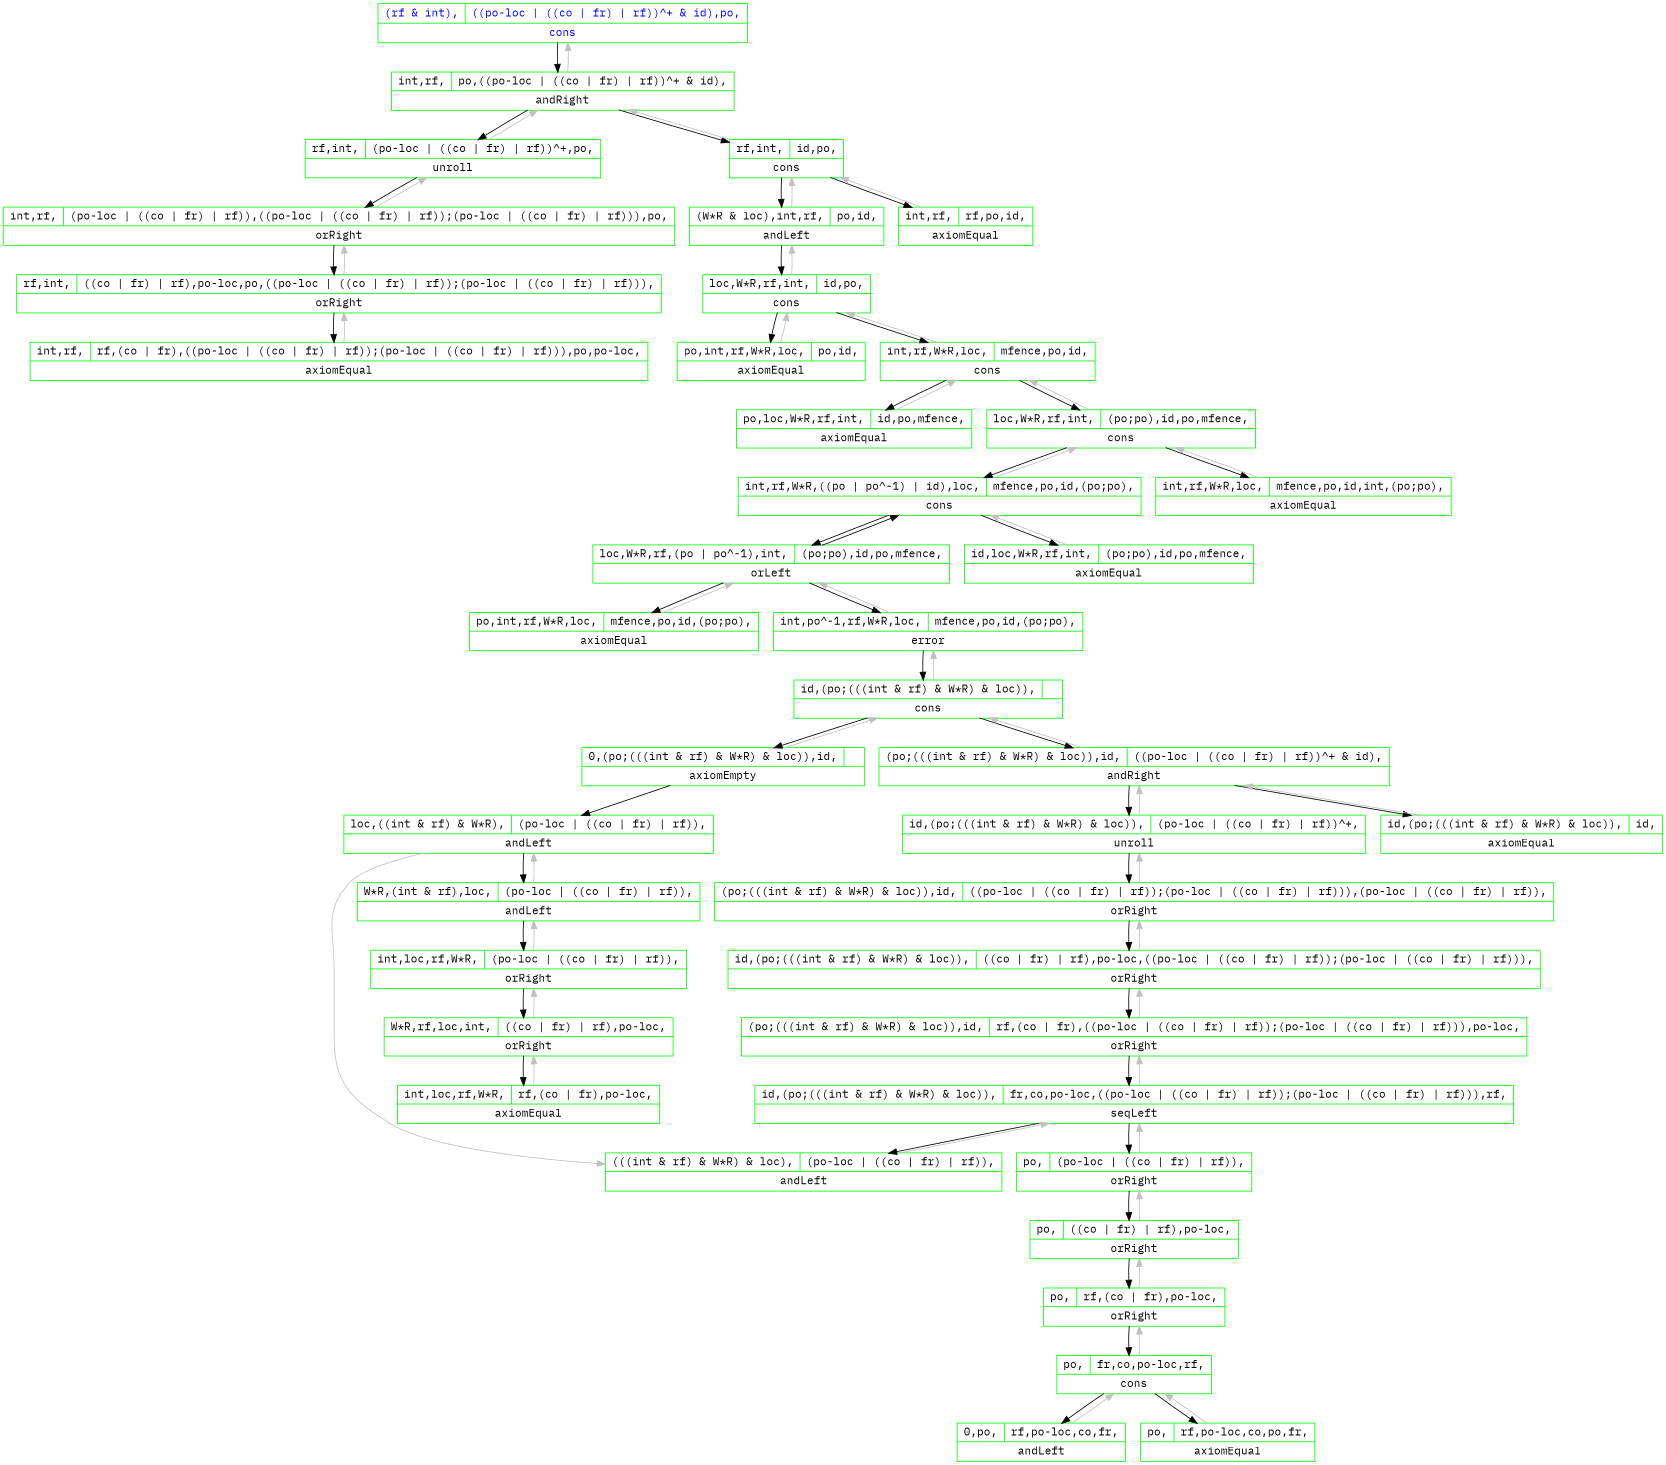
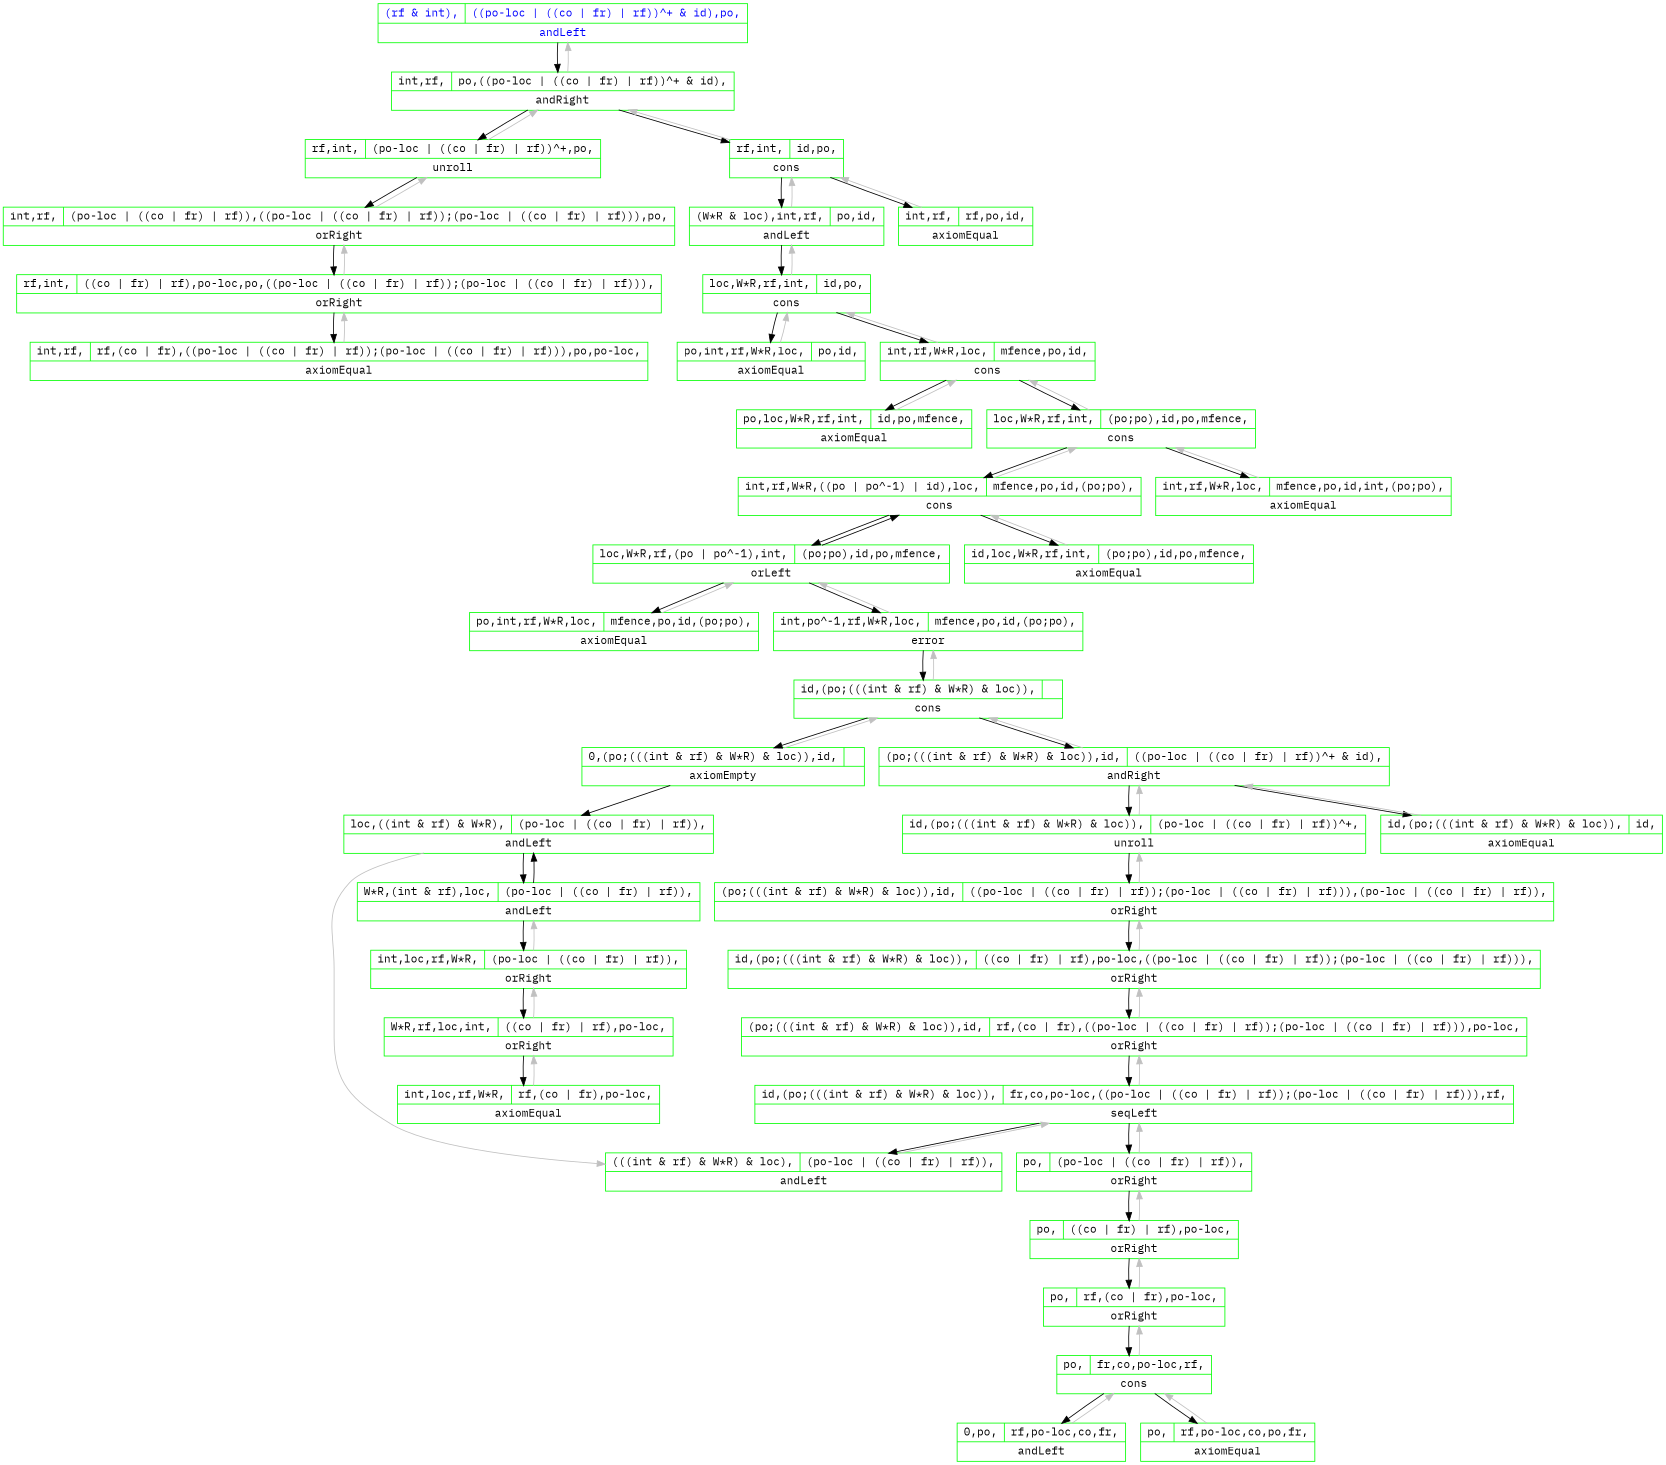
node "(rf & int),": text "cons" -> "andLeft"
edge "W*R,(int & rf),loc," -> "loc,((int & rf) & W*R),": color grey -> black
